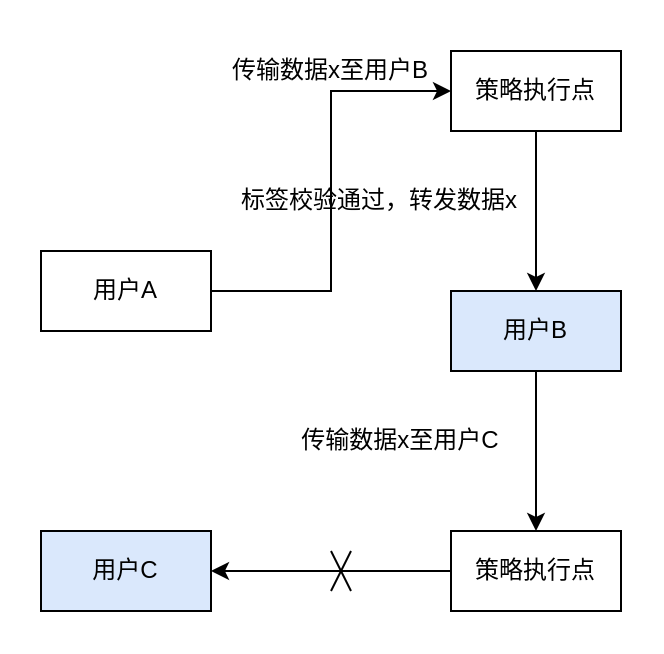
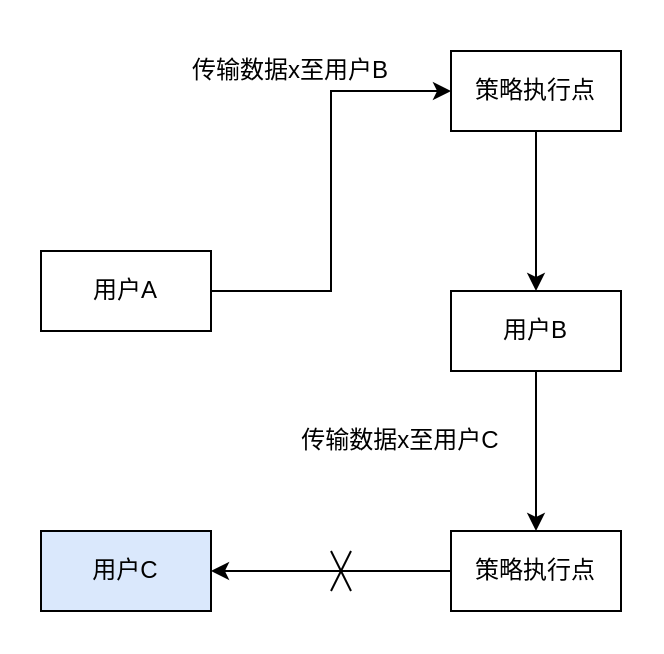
node "传输数据x至用户B": moved (331, 71) -> (291, 71)
node "标签校验通过，转发数据x": removed
node "用户B": fillcolor #dae8fc -> #ffffff
